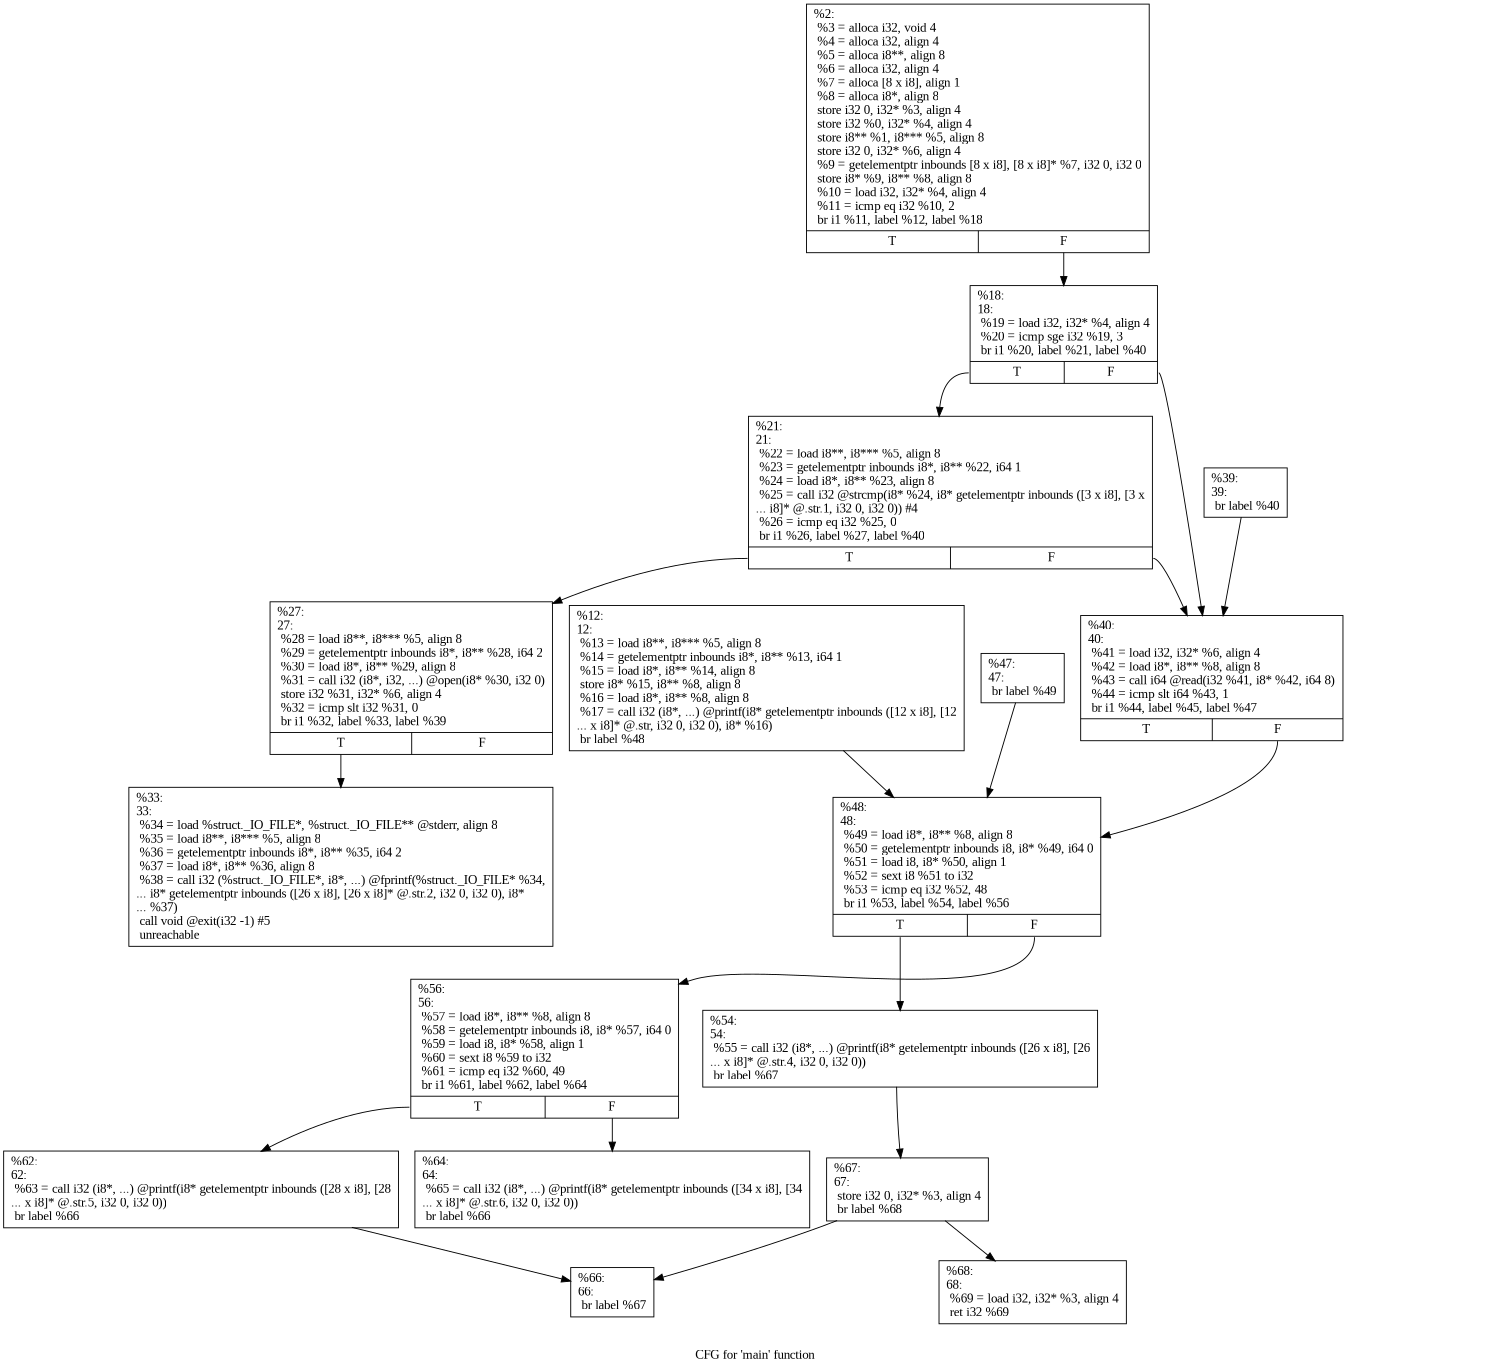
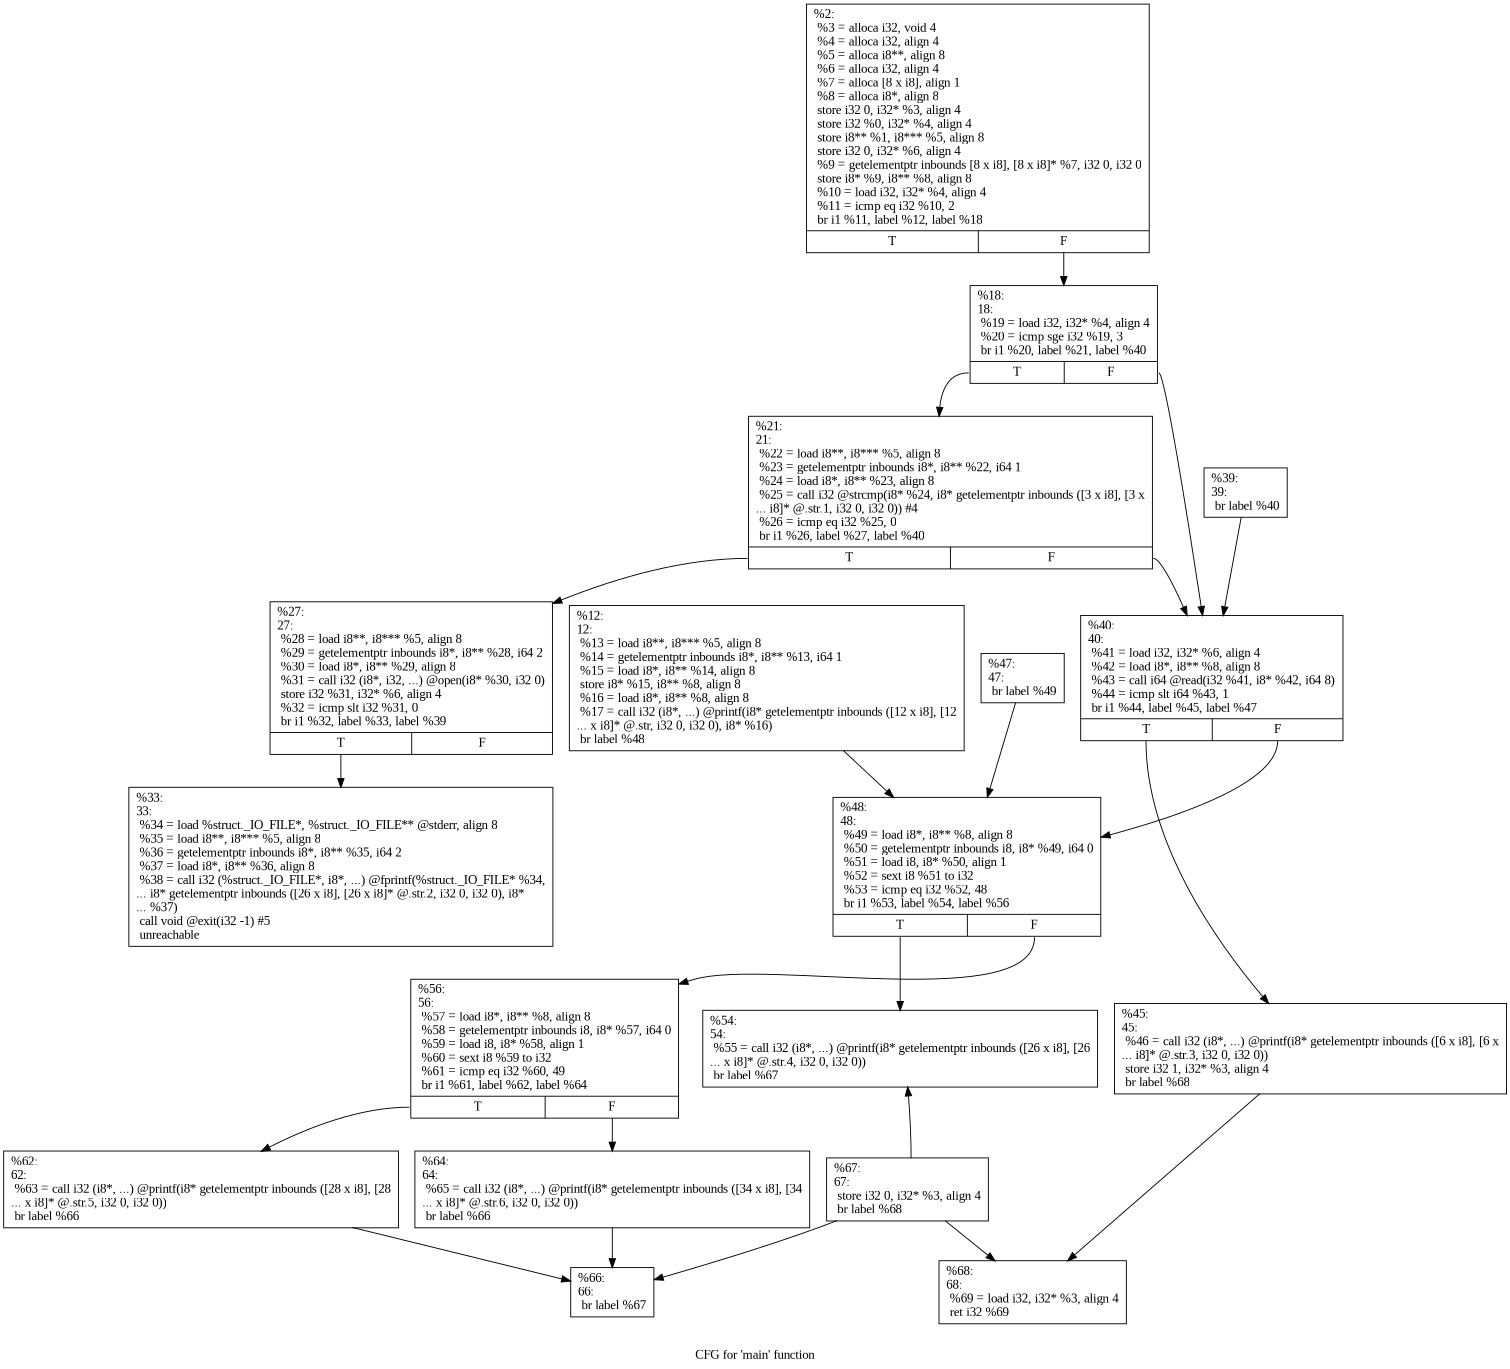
node "%45:": added
edge "%54:" -> "%67:": reversed
edge "%64:" -> "%66:": added
